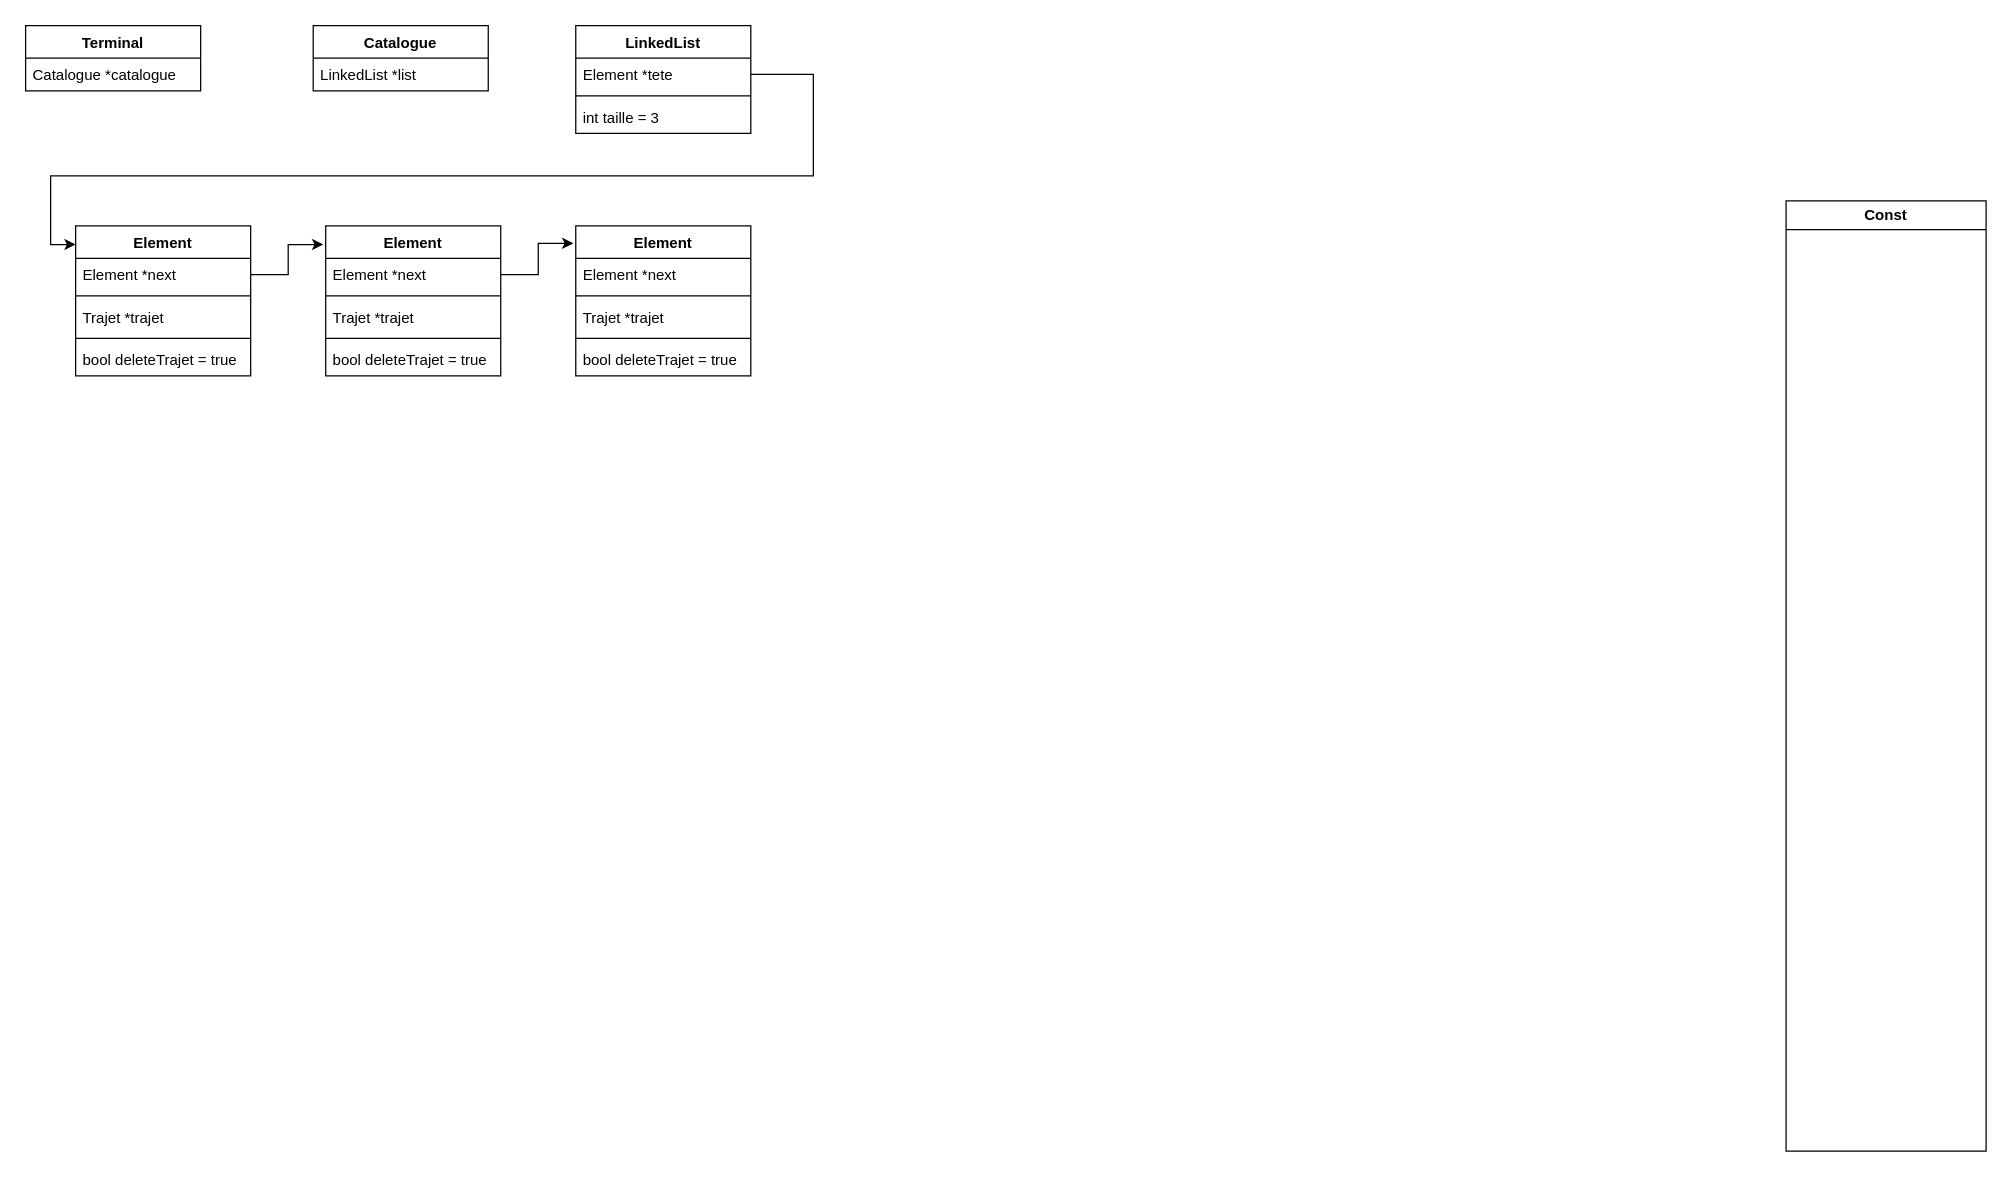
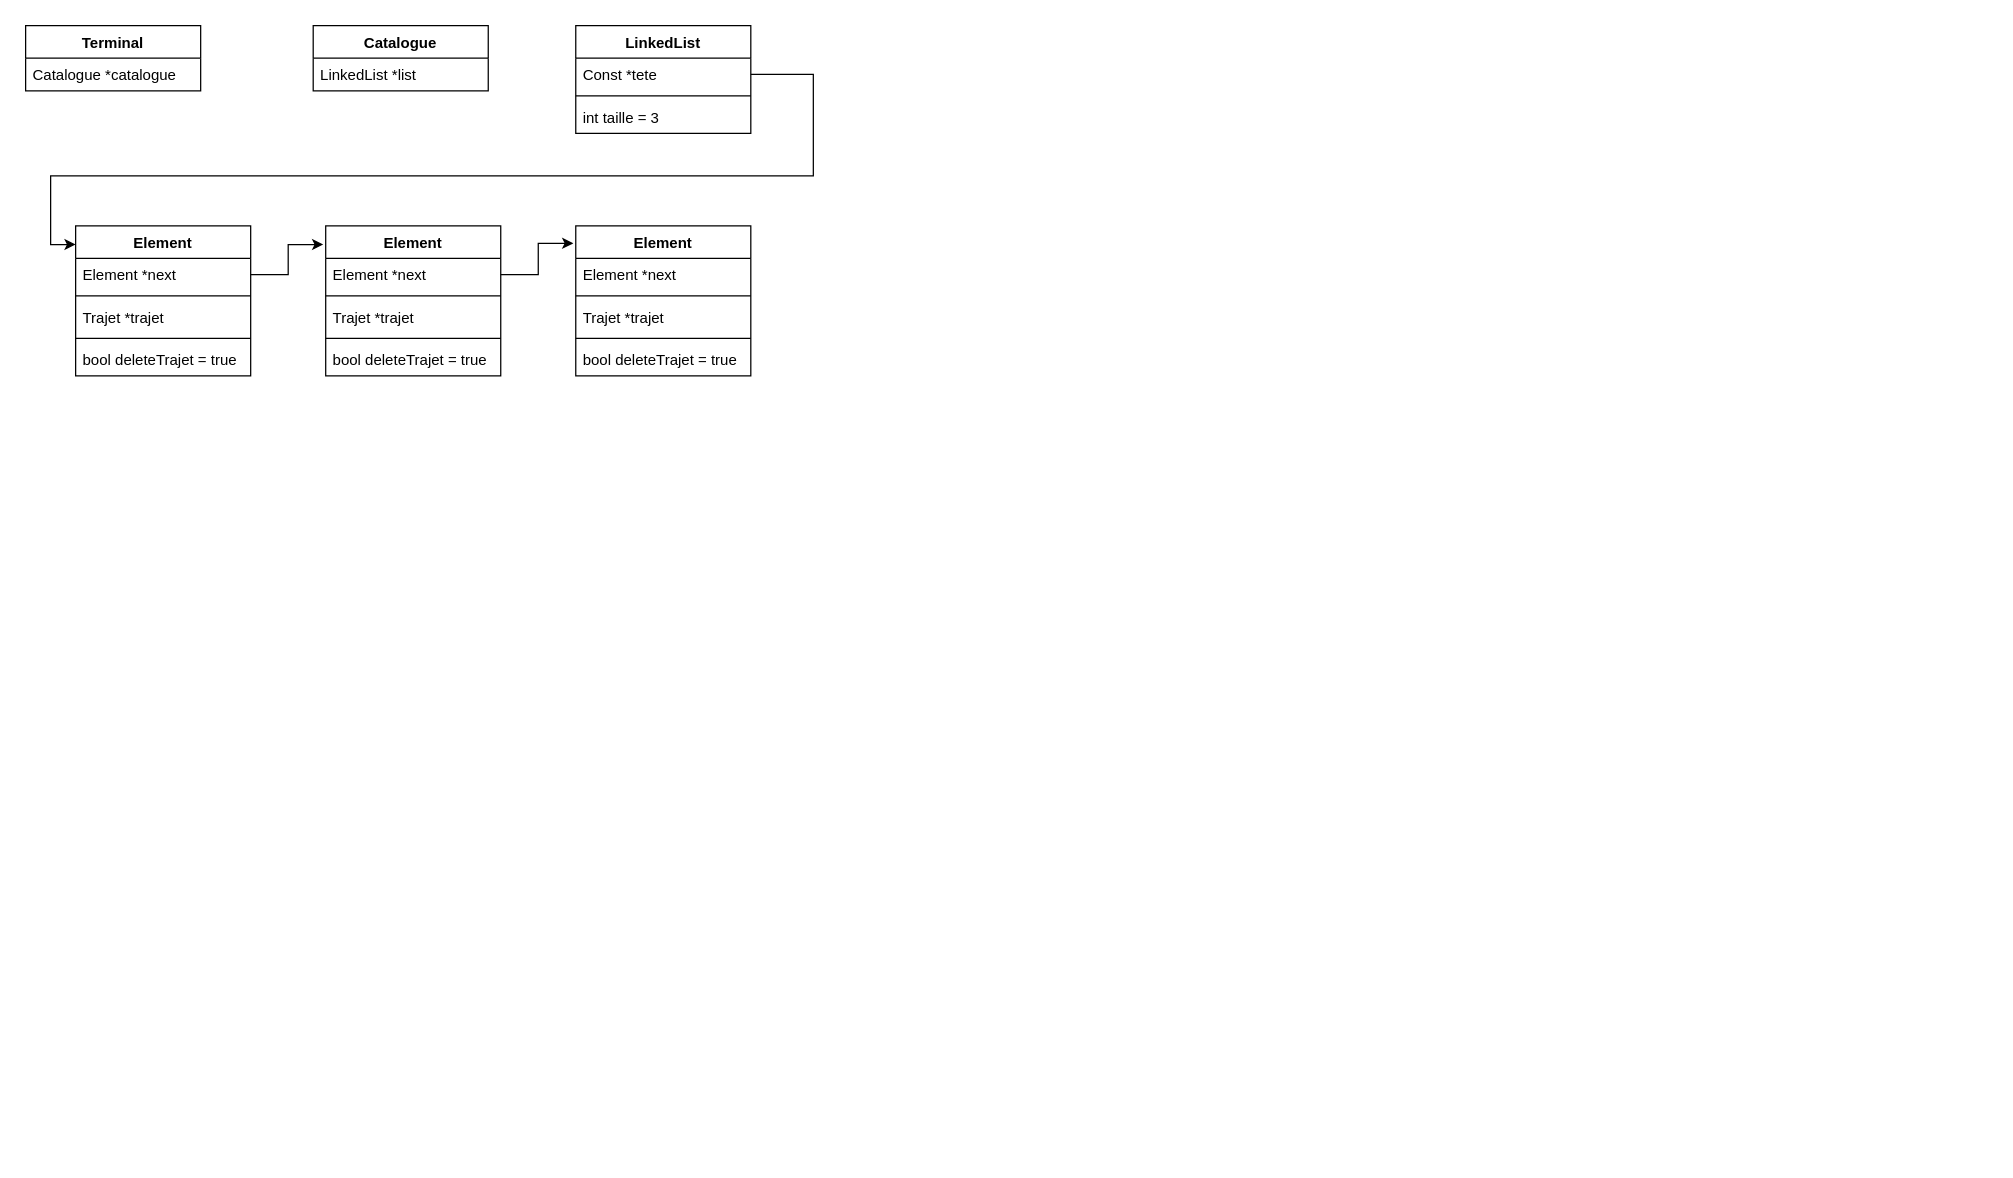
node "Element *tete": label "Element *tete" -> "Const *tete"
node "Const": removed
